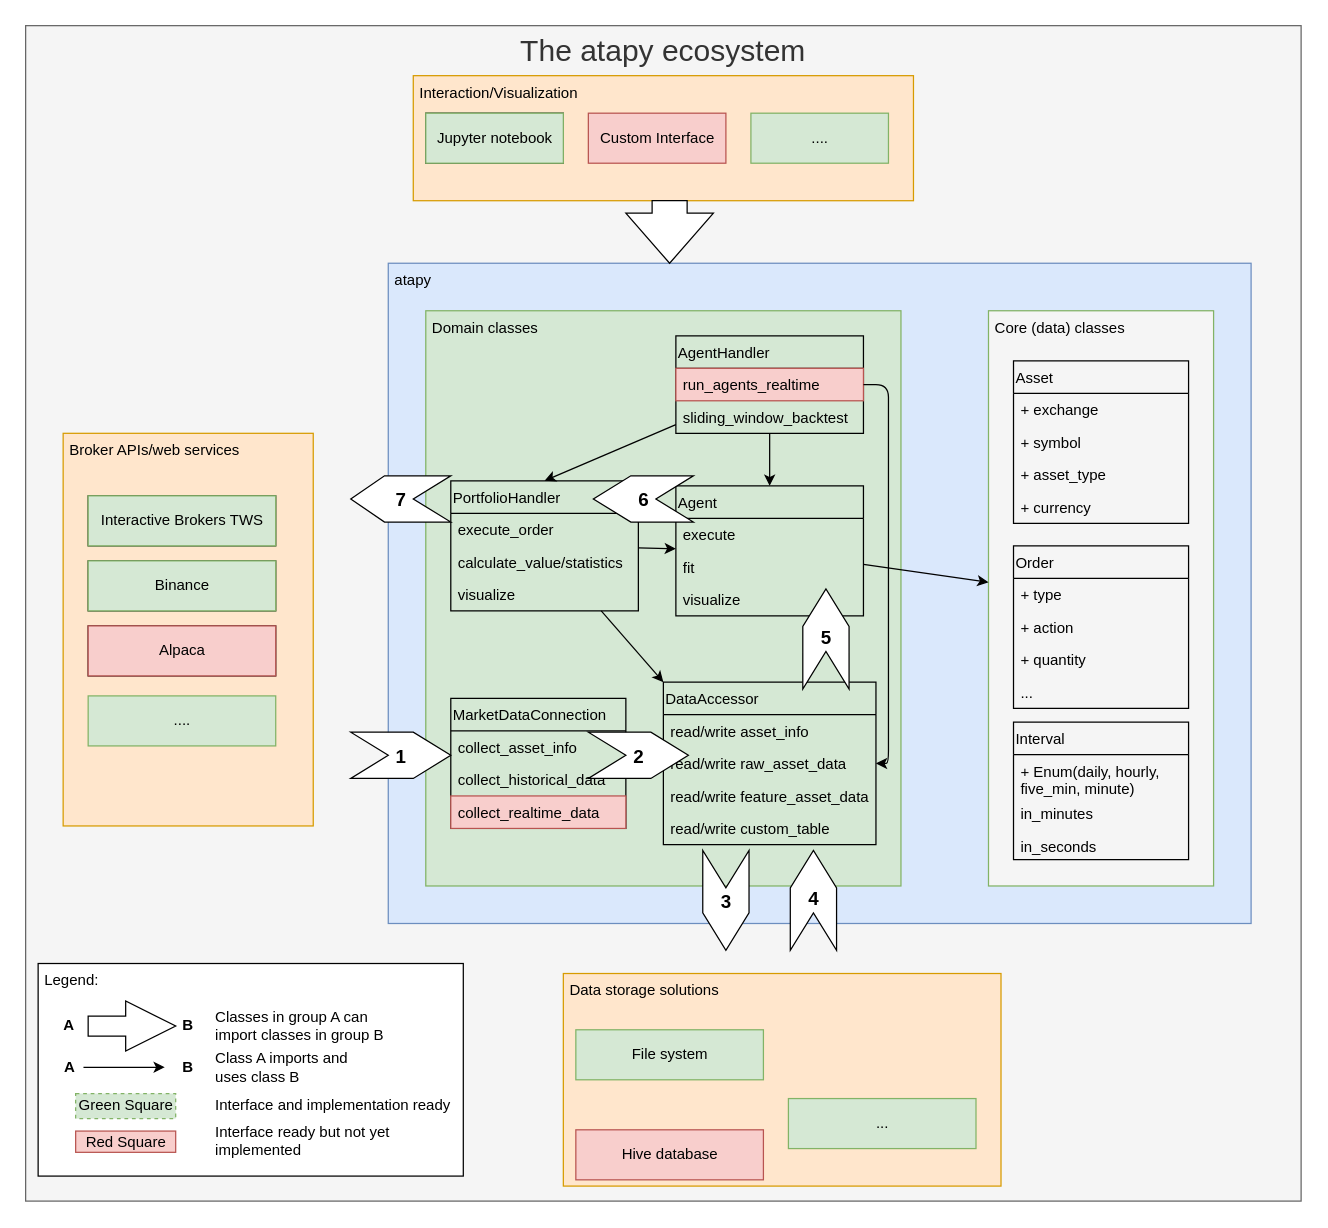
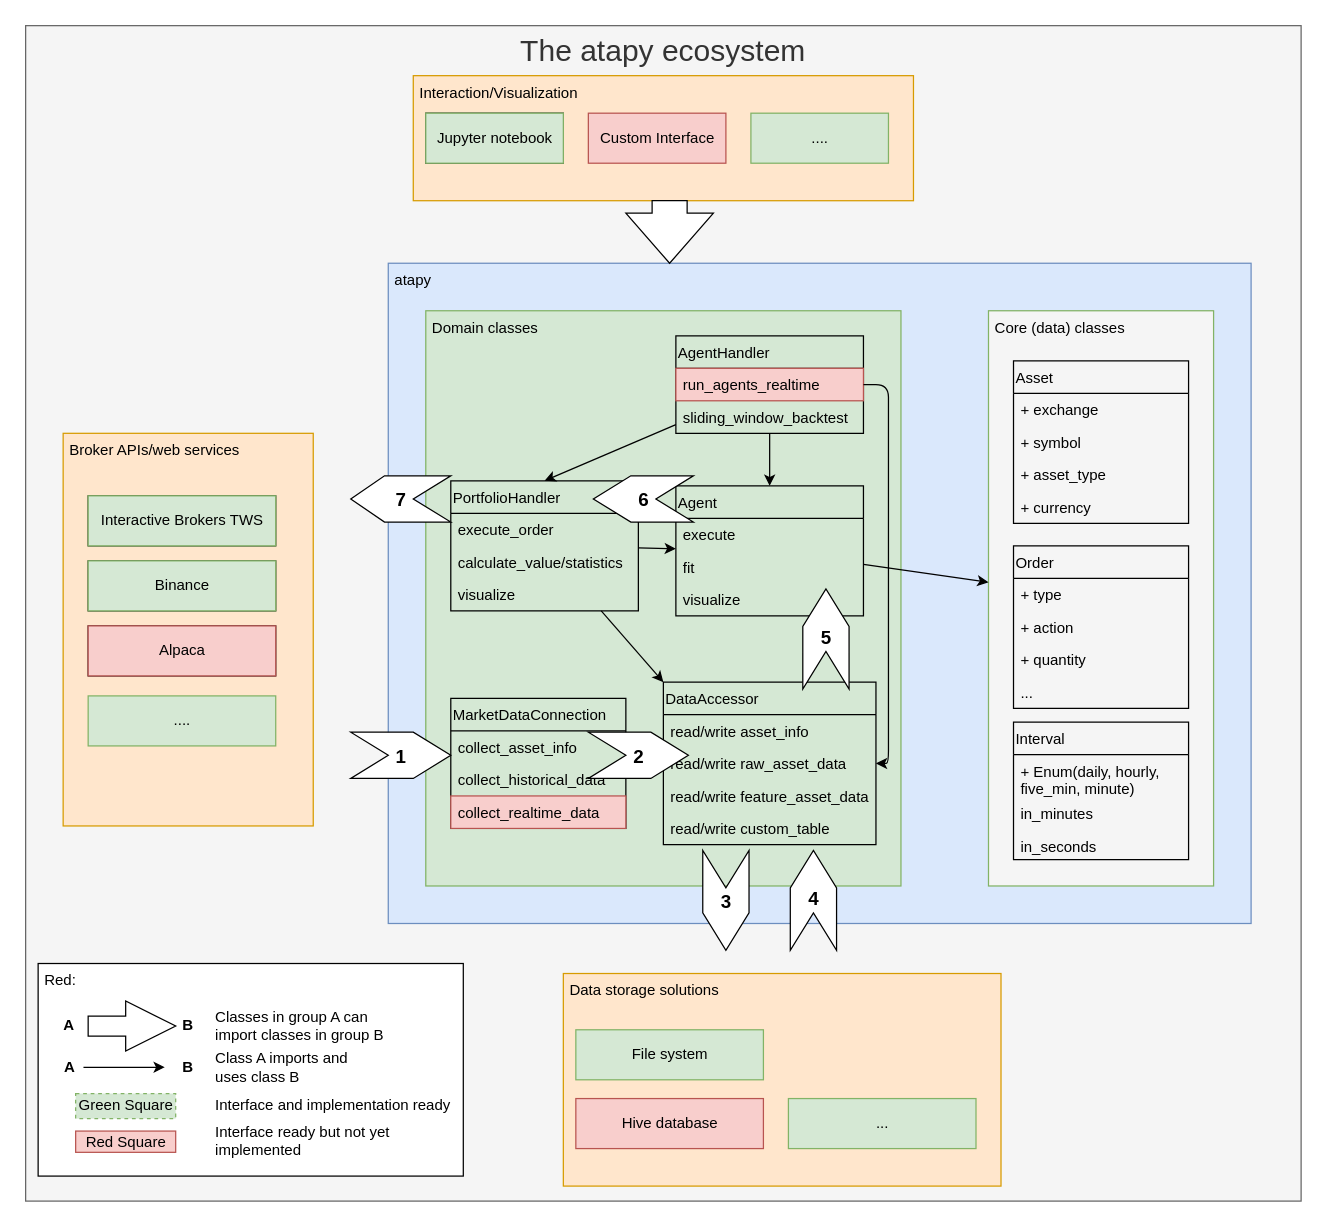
node "Legend:": label "Legend:" -> "Red:"
node "Hive database": moved (669, 1154) -> (669, 1123)
